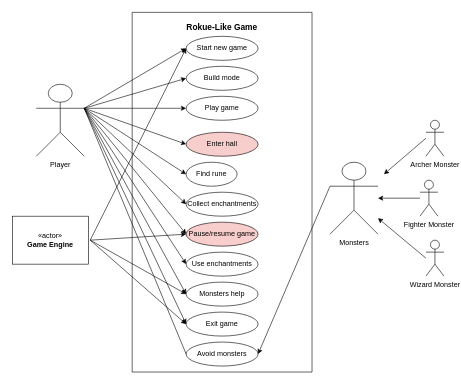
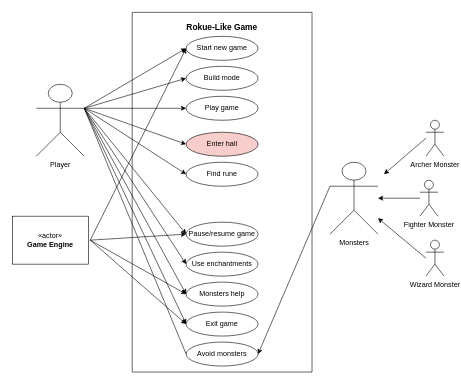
edge "Player" -> "Collect enchantments": removed
node "Find rune": size 51x24 -> 72x24
node "Collect enchantments": removed
node "Pause/resume game": fillcolor #f8cecc -> #ffffff
